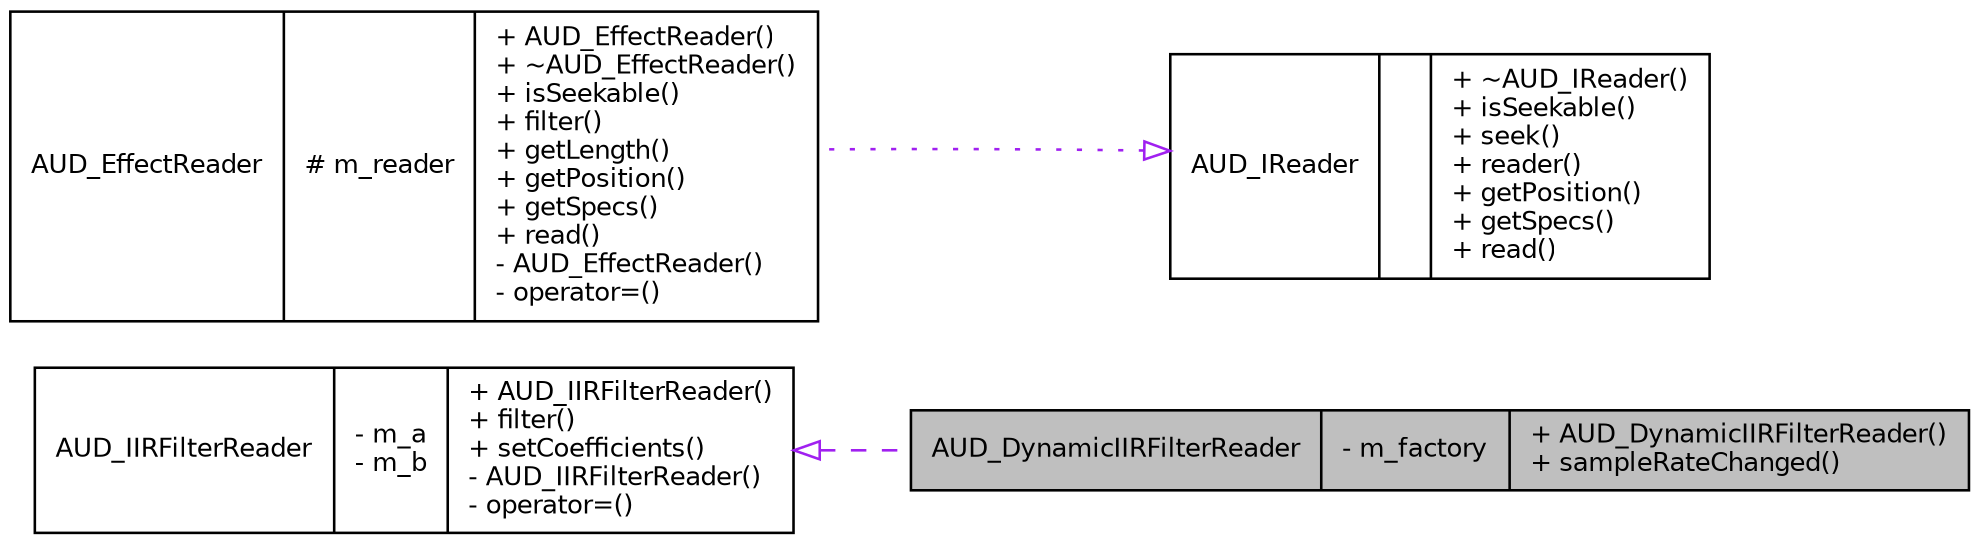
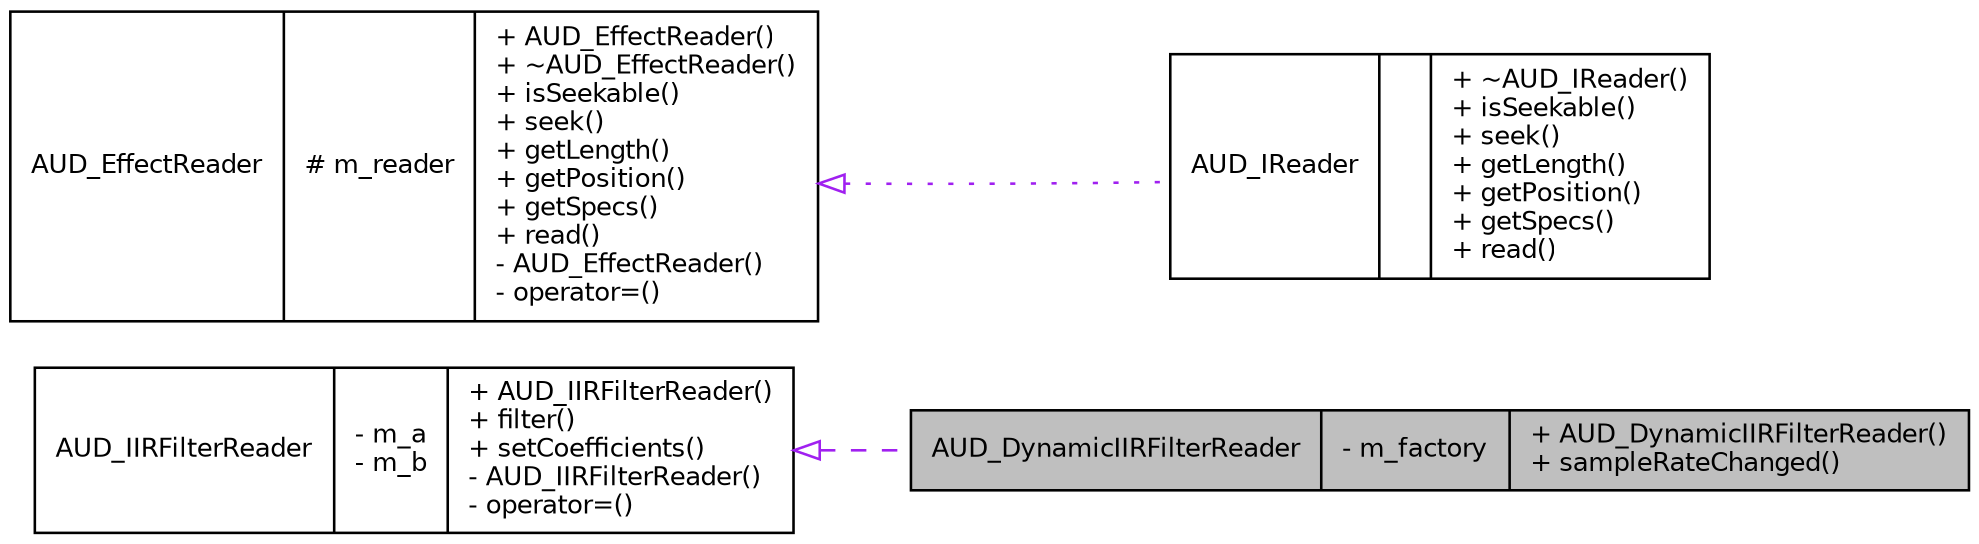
node "AUD_EffectReader": text "+ filter()" -> "+ seek()"
edge "AUD_EffectReader" -> "AUD_IReader": reversed
node "AUD_IReader": text "+ reader()" -> "+ getLength()"
